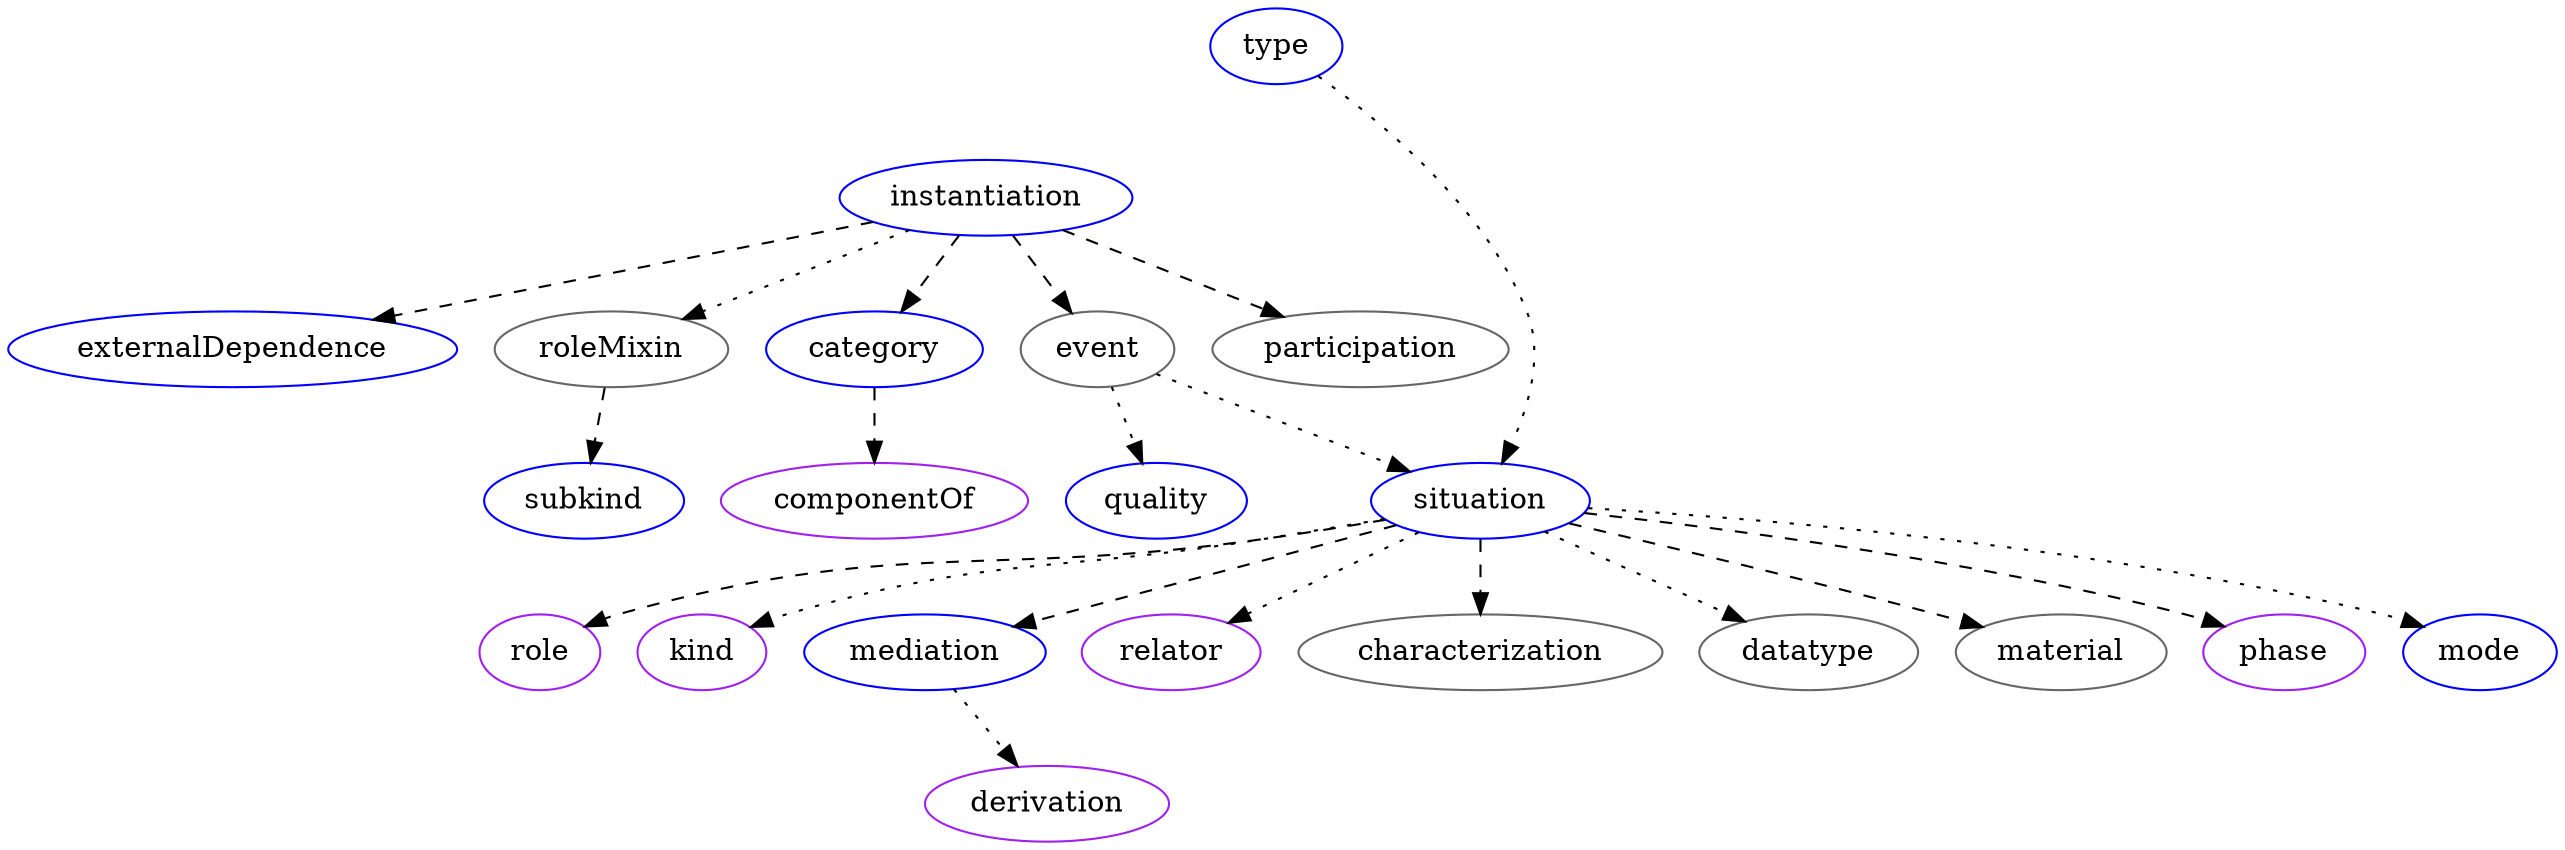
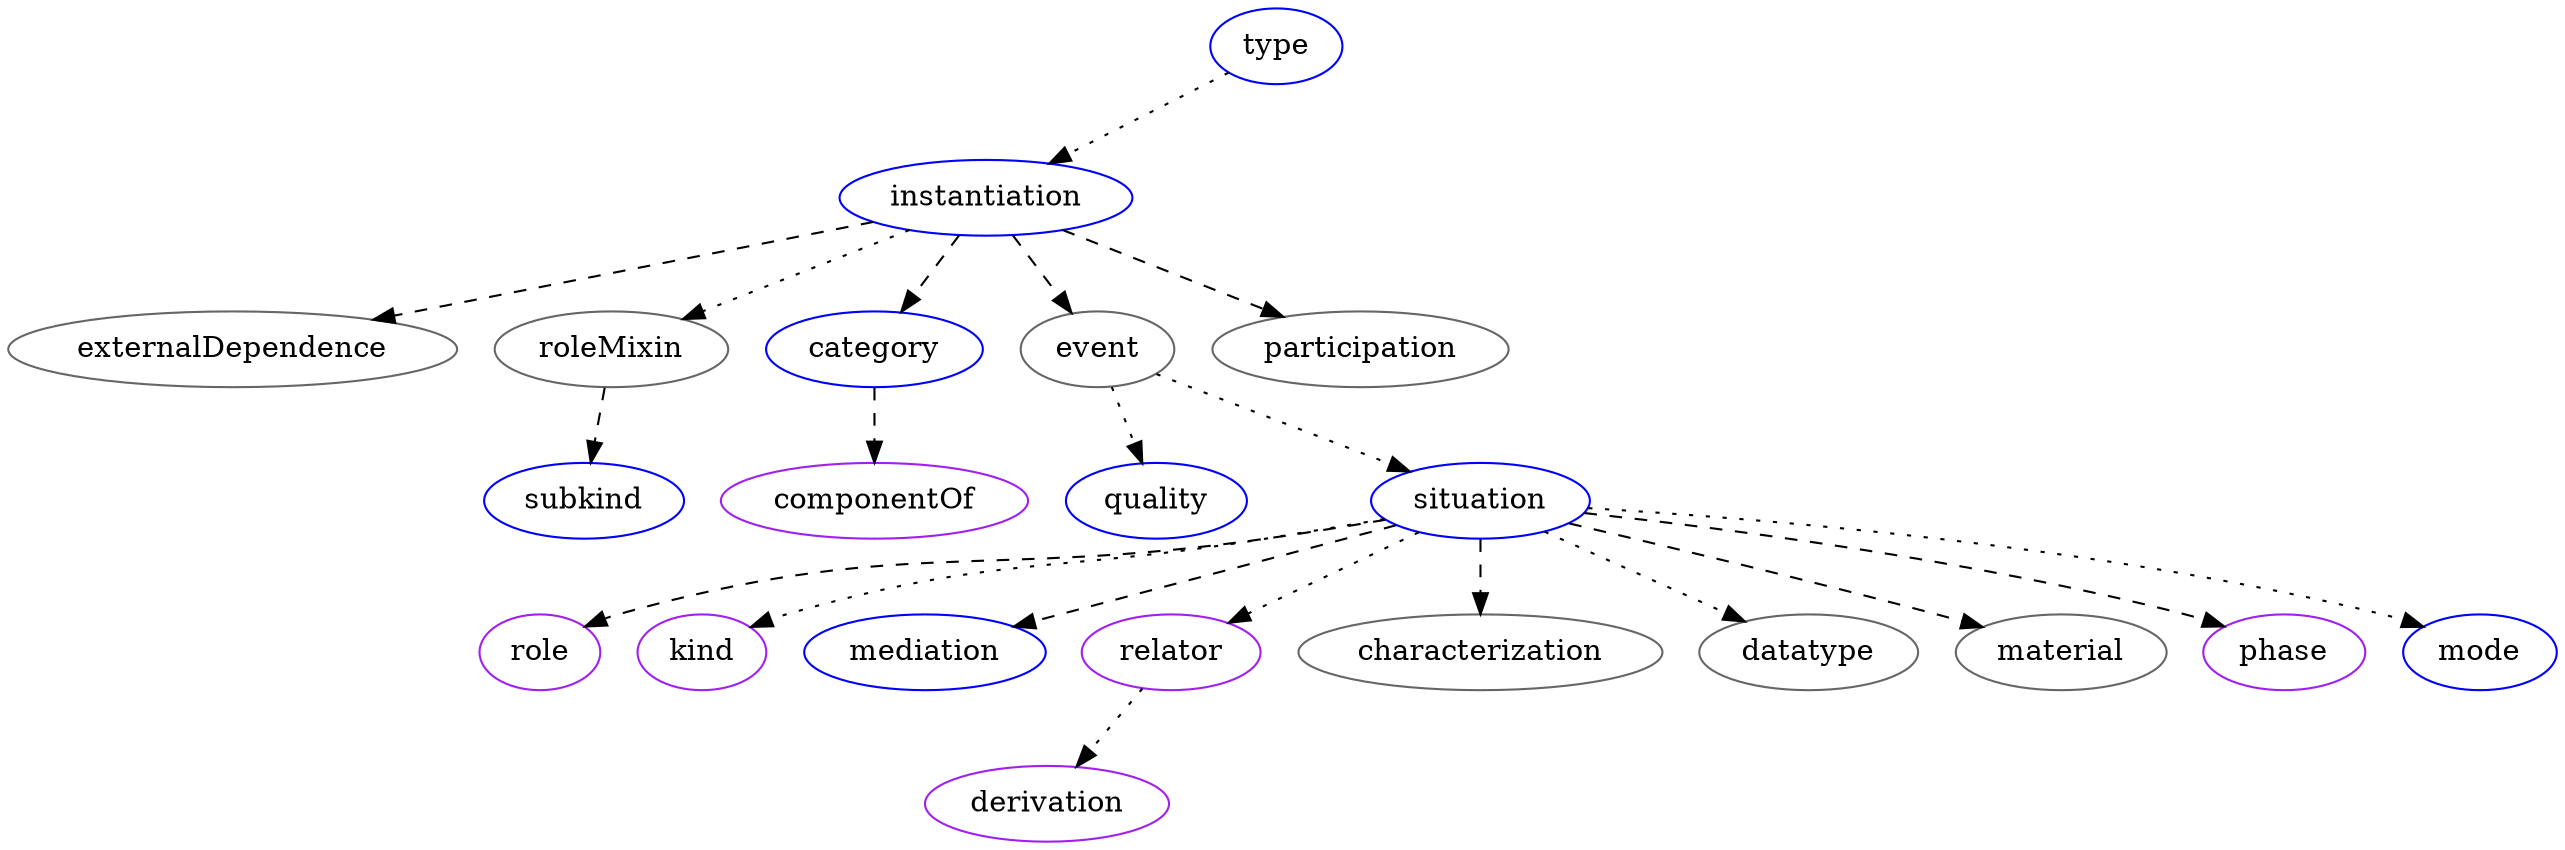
edge "type" -> "situation": now "type" -> "instantiation"
node "externalDependence": color blue -> gray40
edge "mediation" -> "derivation": now "relator" -> "derivation"
